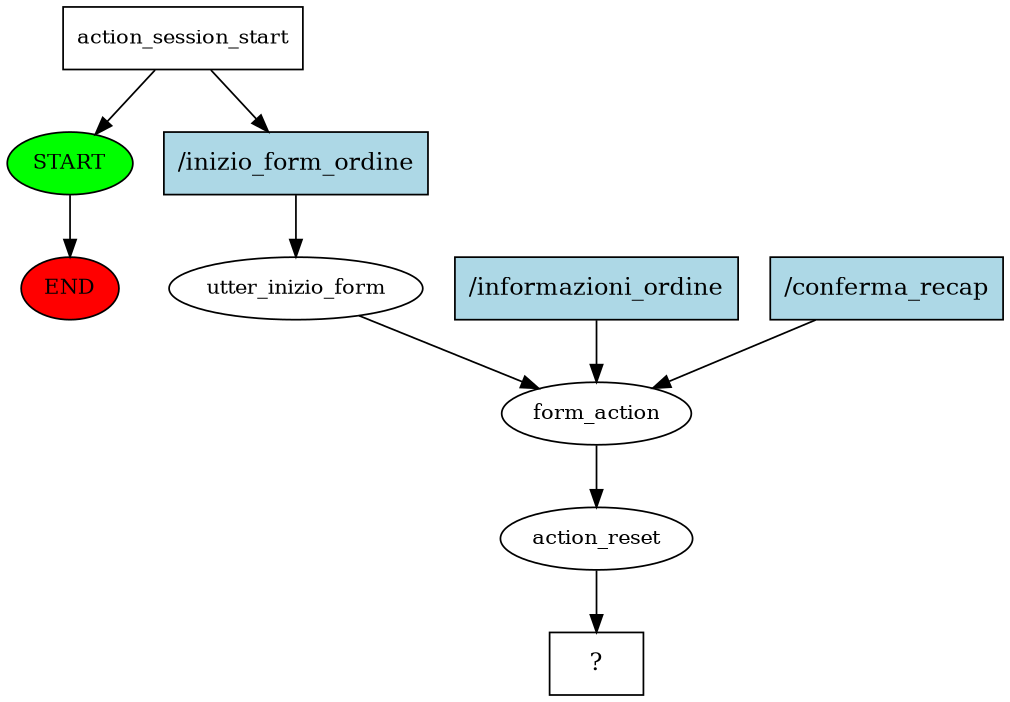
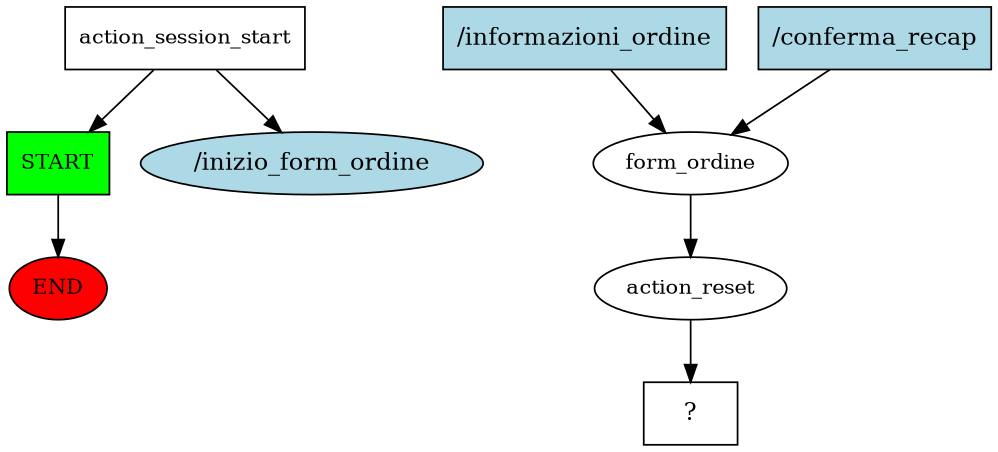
node "START": shape ellipse -> box
node "/inizio_form_ordine": shape box -> ellipse
node "utter_inizio_form": removed
node "form_action": label "form_action" -> "form_ordine"
